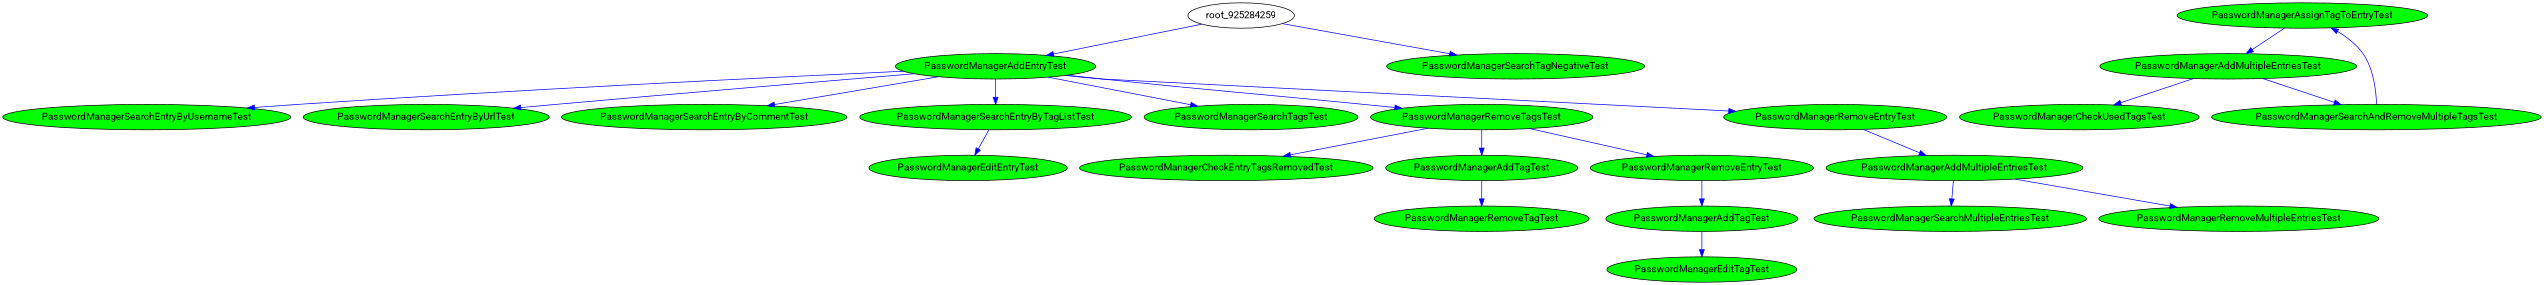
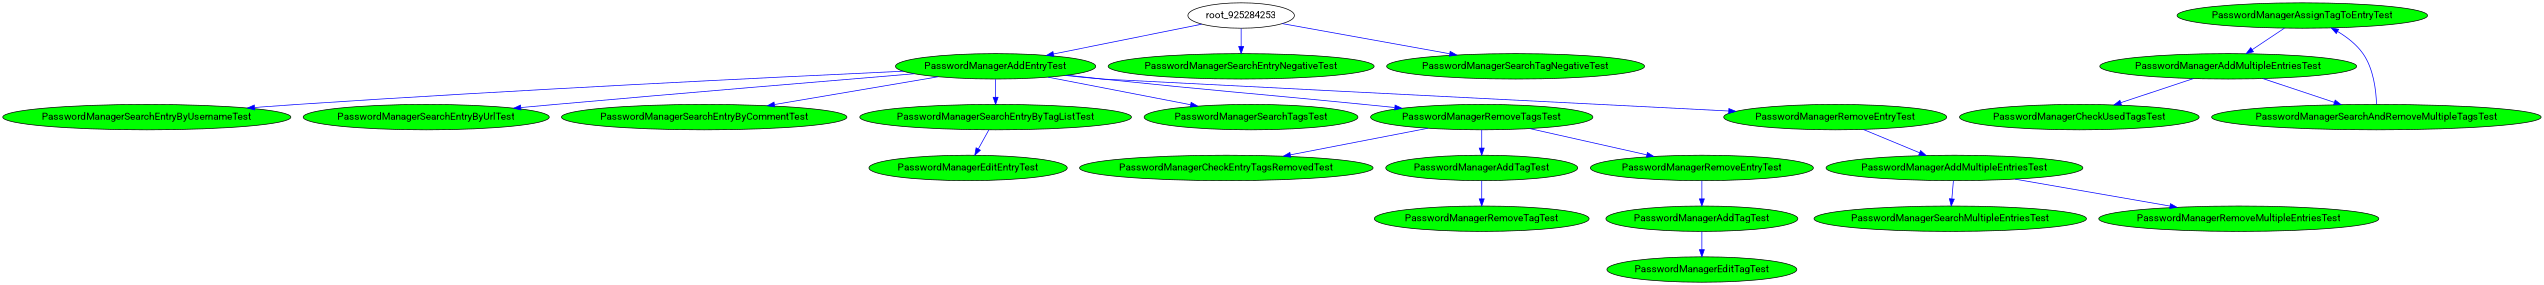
node "root_925284259": label "root_925284259" -> "root_925284253"
node "PasswordManagerSearchEntryNegativeTest": added
